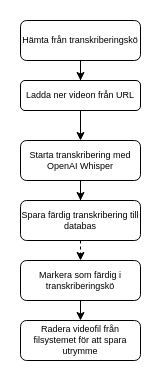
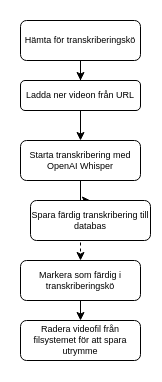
node "Hämta från transkriberingskö": label "Hämta från transkriberingskö" -> "Hämta för transkriberingskö"
node "Spara färdig transkribering till databas": moved (81, 221) -> (91, 221)
